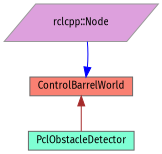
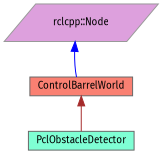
edge "rclcpp::Node" -> "ControlBarrelWorld": reversed
